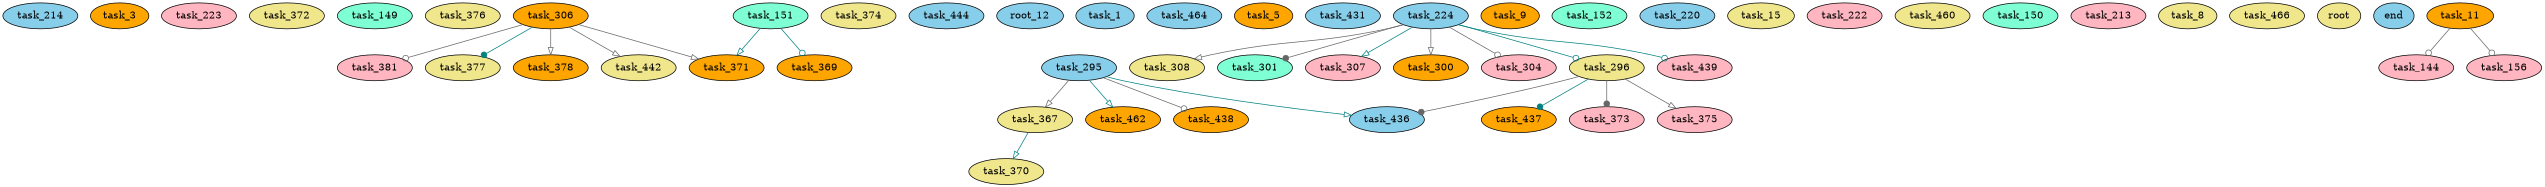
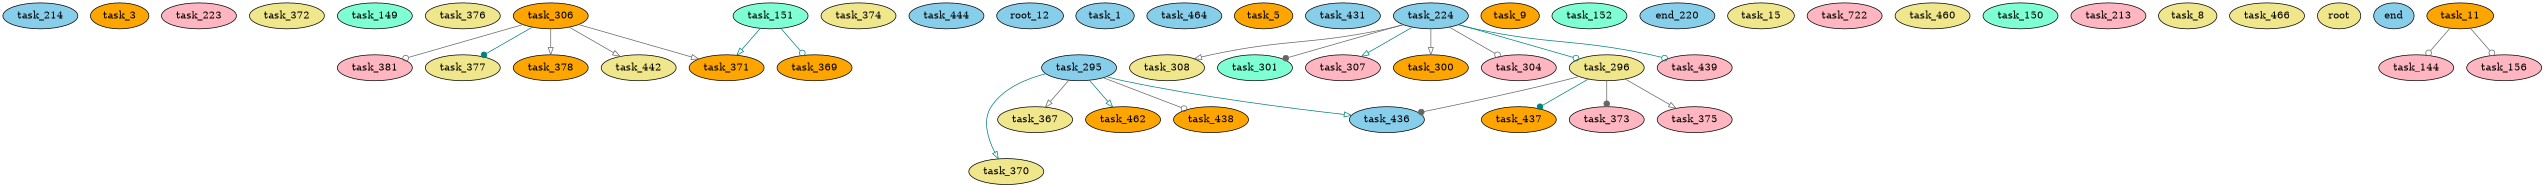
node "task_220": label "task_220" -> "end_220"
node "task_222": label "task_222" -> "task_722"
edge "task_367" -> "task_370": now "task_295" -> "task_370"
